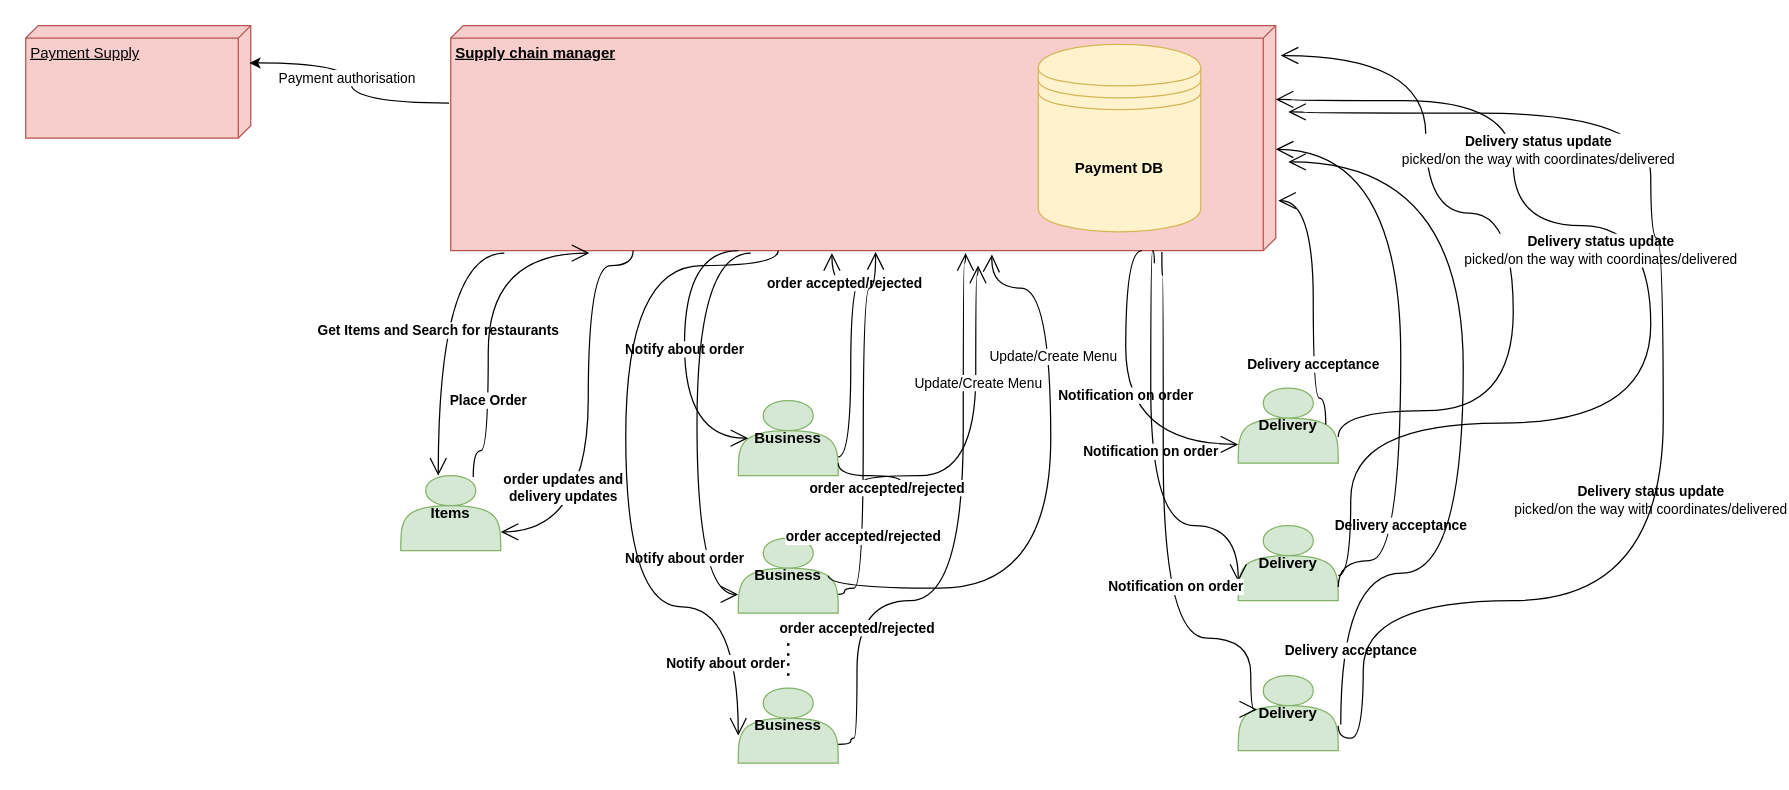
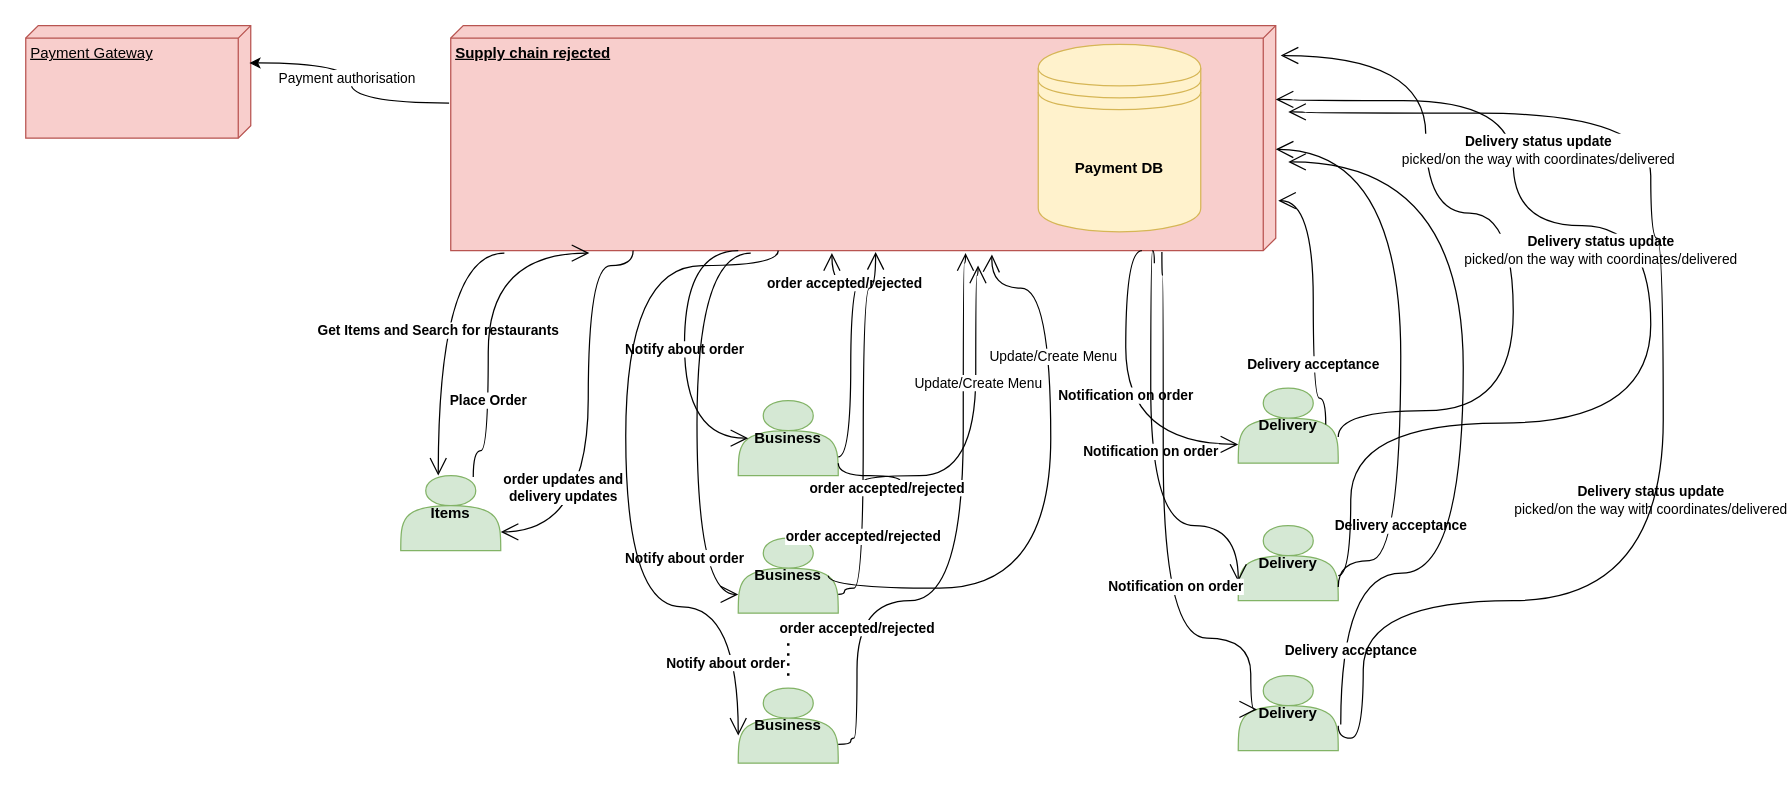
node "Payment Supply": label "Payment Supply" -> "Payment Gateway"
node "Supply chain manager": label "Supply chain manager" -> "Supply chain rejected"
